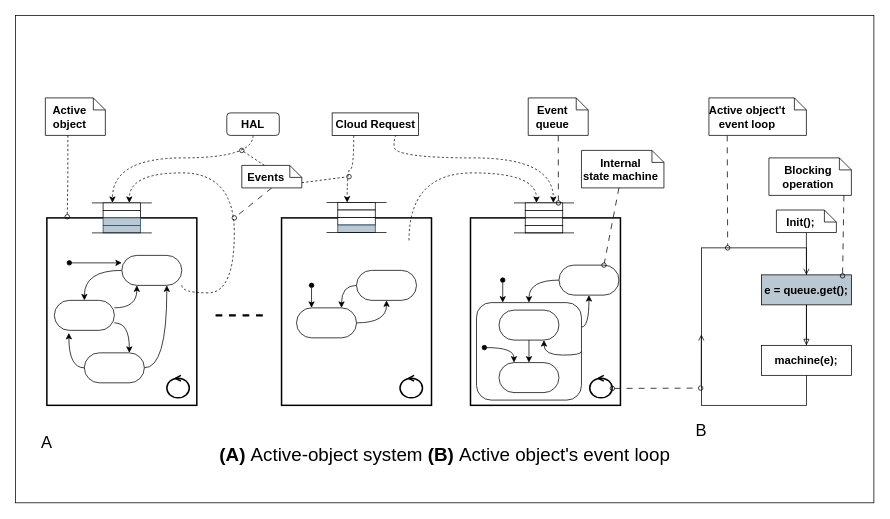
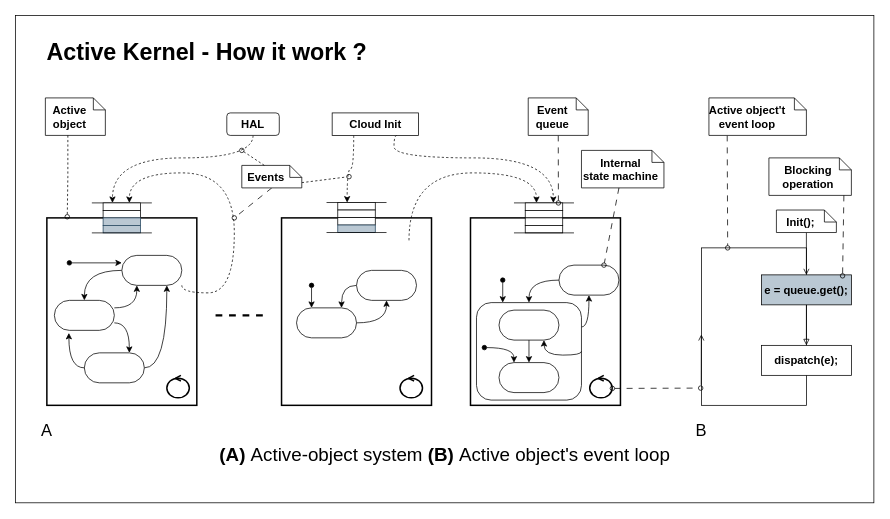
node "Active Kernel - How it work ?": added
node "Cloud Request": label "Cloud Request" -> "Cloud Init"
node "machine(e);": label "machine(e);" -> "dispatch(e);"
node "A": moved (47, 443) -> (47, 432)
